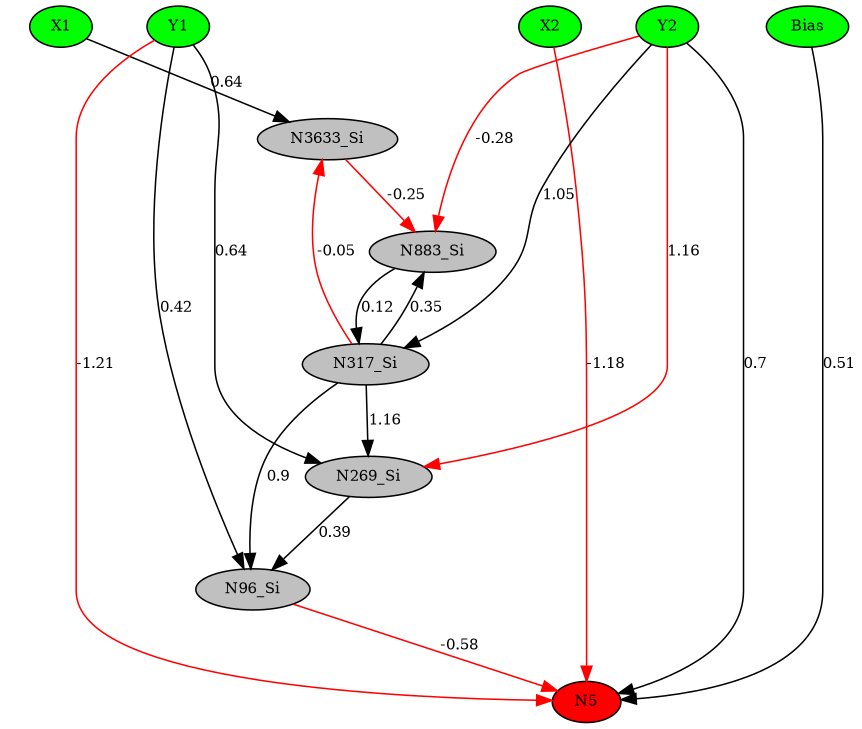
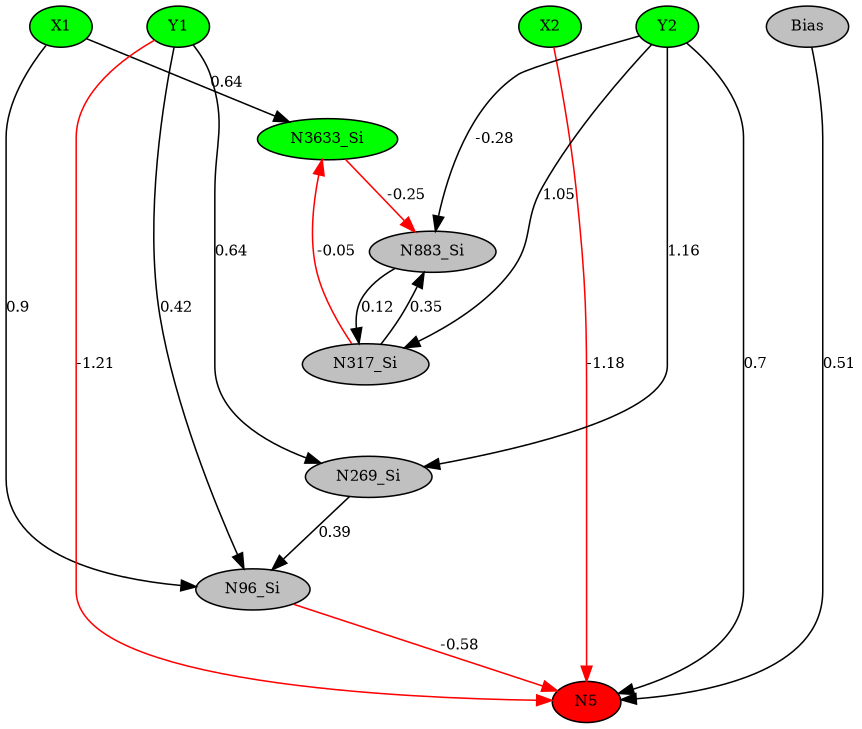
node "Bias": fillcolor green -> gray
edge "Y2" -> "N883_Si": color red -> black
node "N3633_Si": fillcolor gray -> green
edge "Y2" -> "N269_Si": color red -> black
edge "N317_Si" -> "N269_Si": removed, label "1.16"
edge "N317_Si" -> "N96_Si": now "X1" -> "N96_Si"
